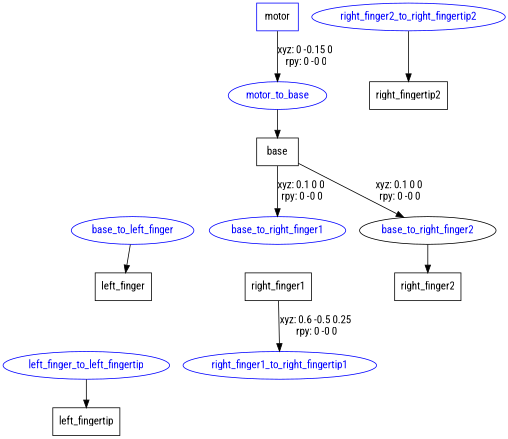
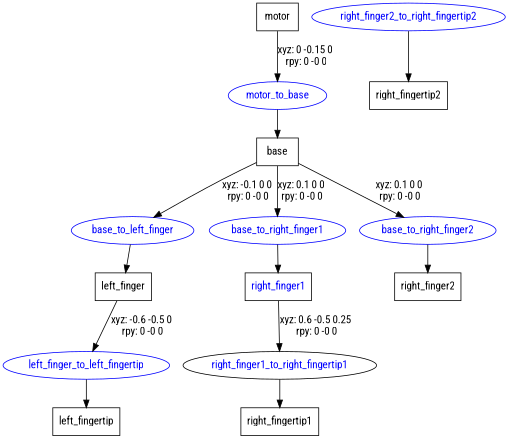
node "motor": color blue -> black
edge "base" -> "base_to_left_finger": added, label "xyz: -0.1 0 0 rpy: 0 -0 0"
node "base_to_right_finger2": color black -> blue
edge "base_to_right_finger1" -> "right_finger1": added
node "right_finger1": fontcolor black -> blue
edge "left_finger" -> "left_finger_to_left_fingertip": added, label "xyz: -0.6 -0.5 0 rpy: 0 -0 0"
node "right_finger1_to_right_fingertip1": color blue -> black
node "right_fingertip1": added
